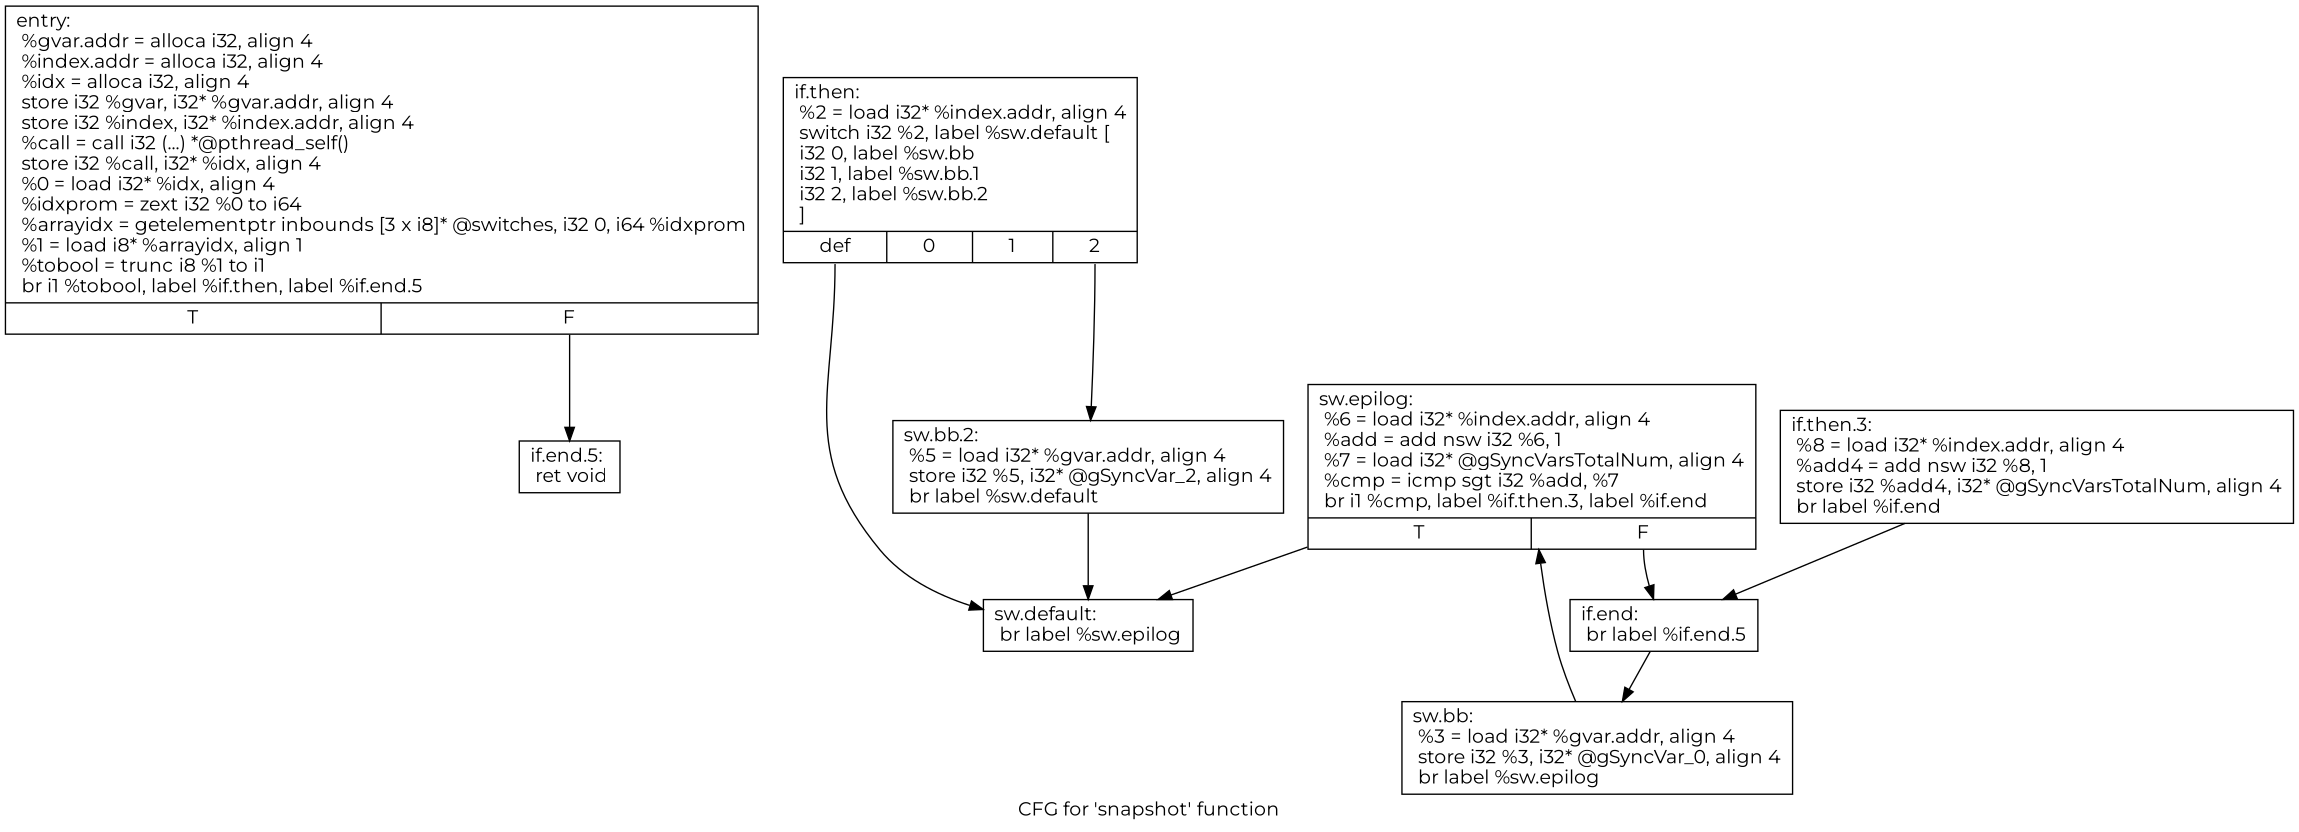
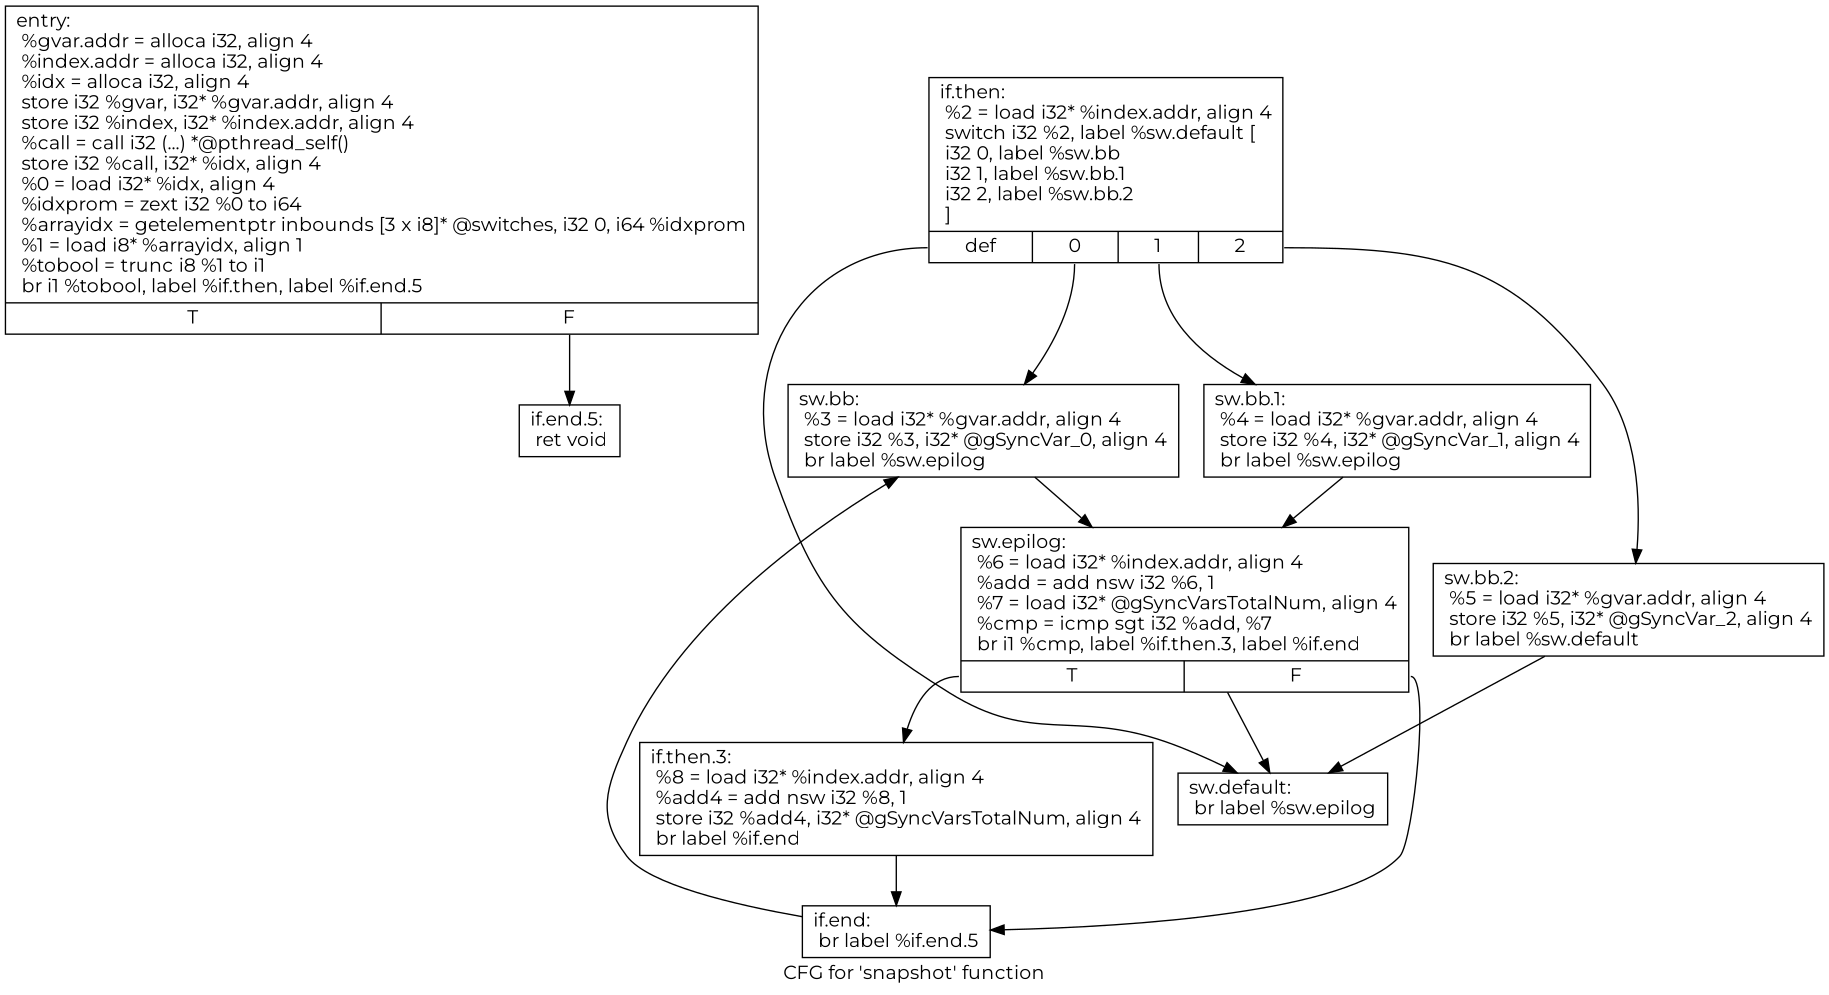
edge "if.then:" -> "sw.bb:": added
node "sw.bb.1:": added
edge "sw.epilog:" -> "if.then.3:": added
